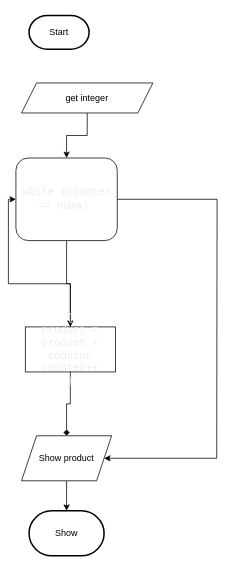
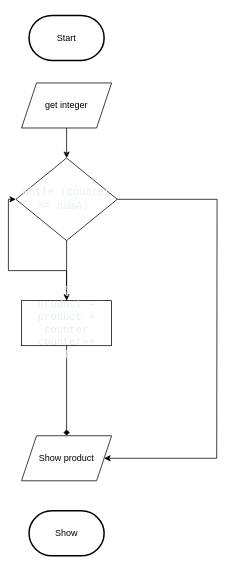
node "Start": size 60x34 -> 75x45
node "get integer": size 131x30 -> 90x45
node "while (counter <= numA)": shape rounded rectangle -> diamond
node "{ product = product + counter counter++ }": moved (70, 349) -> (66, 323)
edge "Show product" -> "Show": removed
